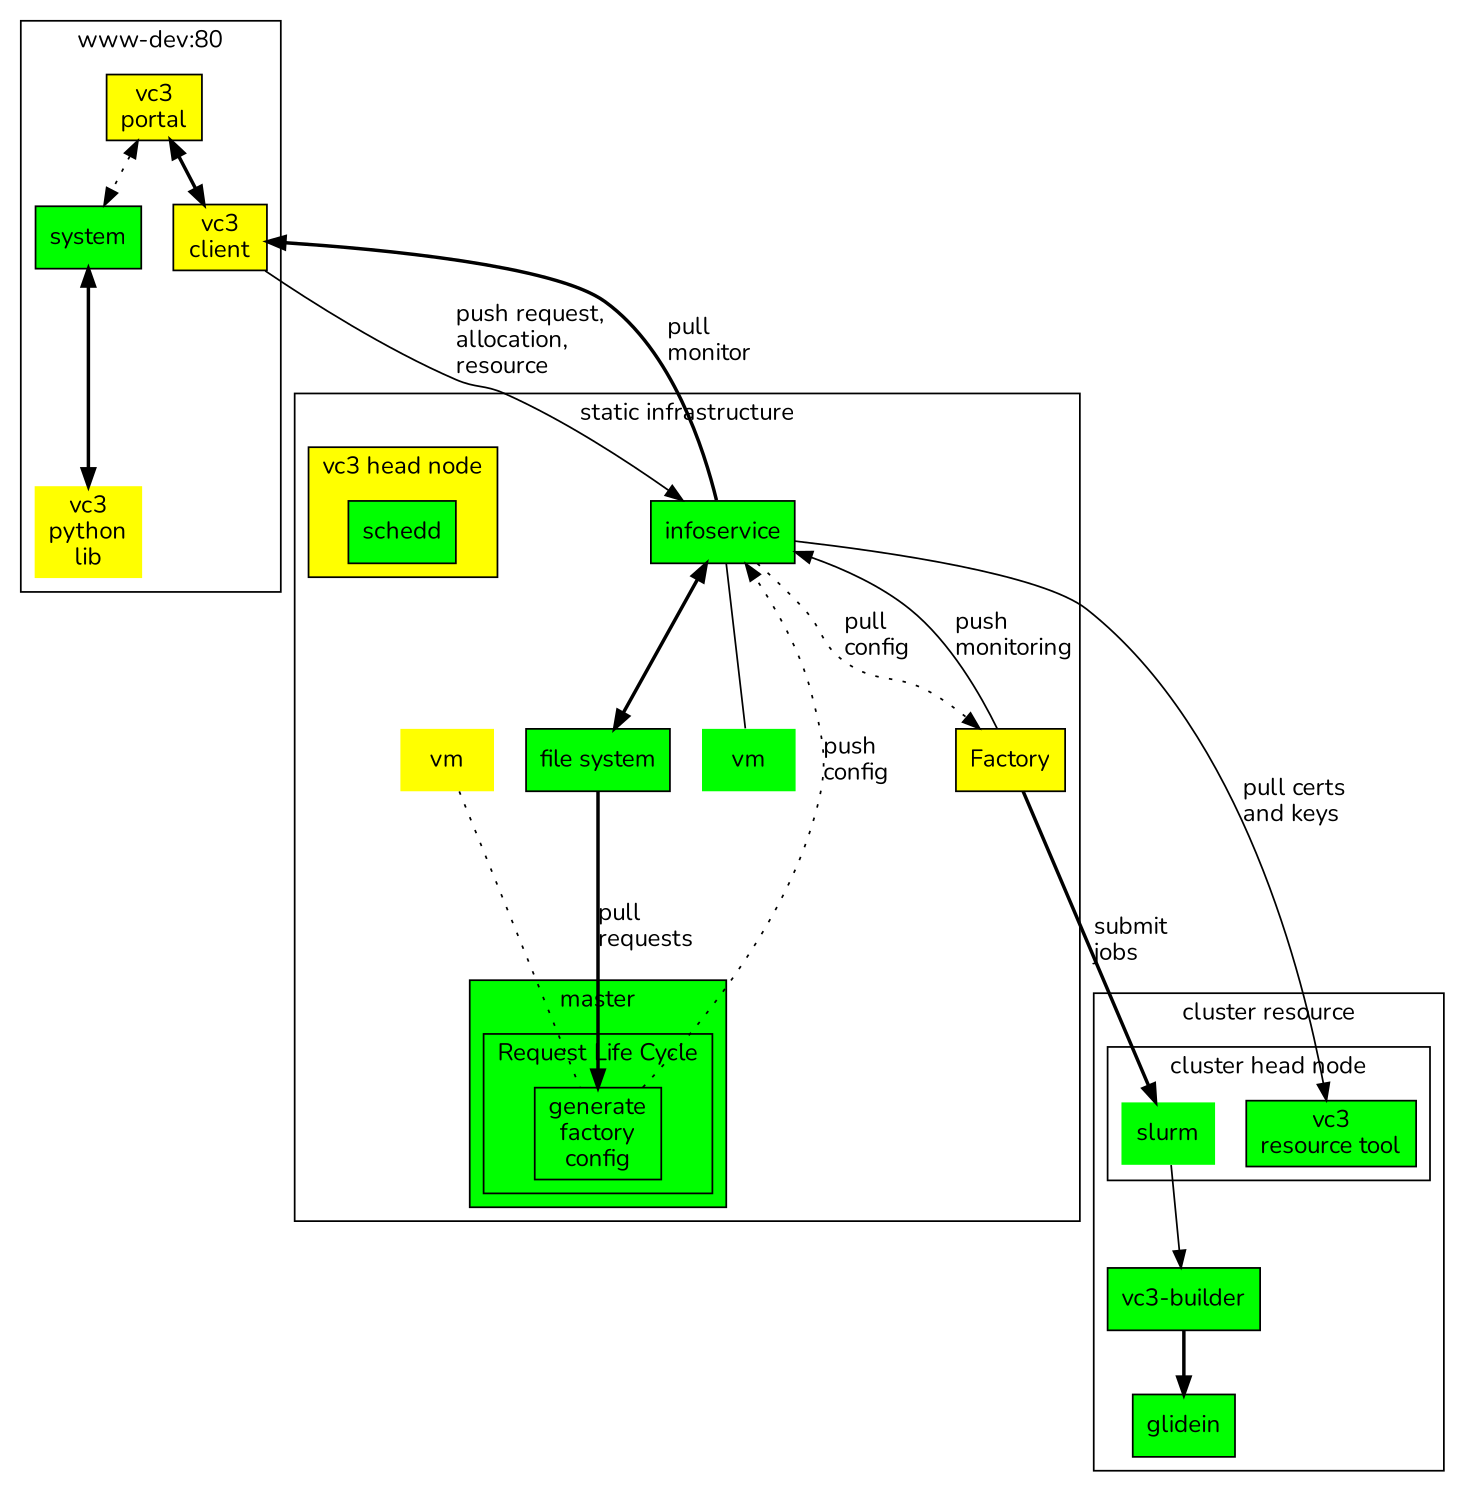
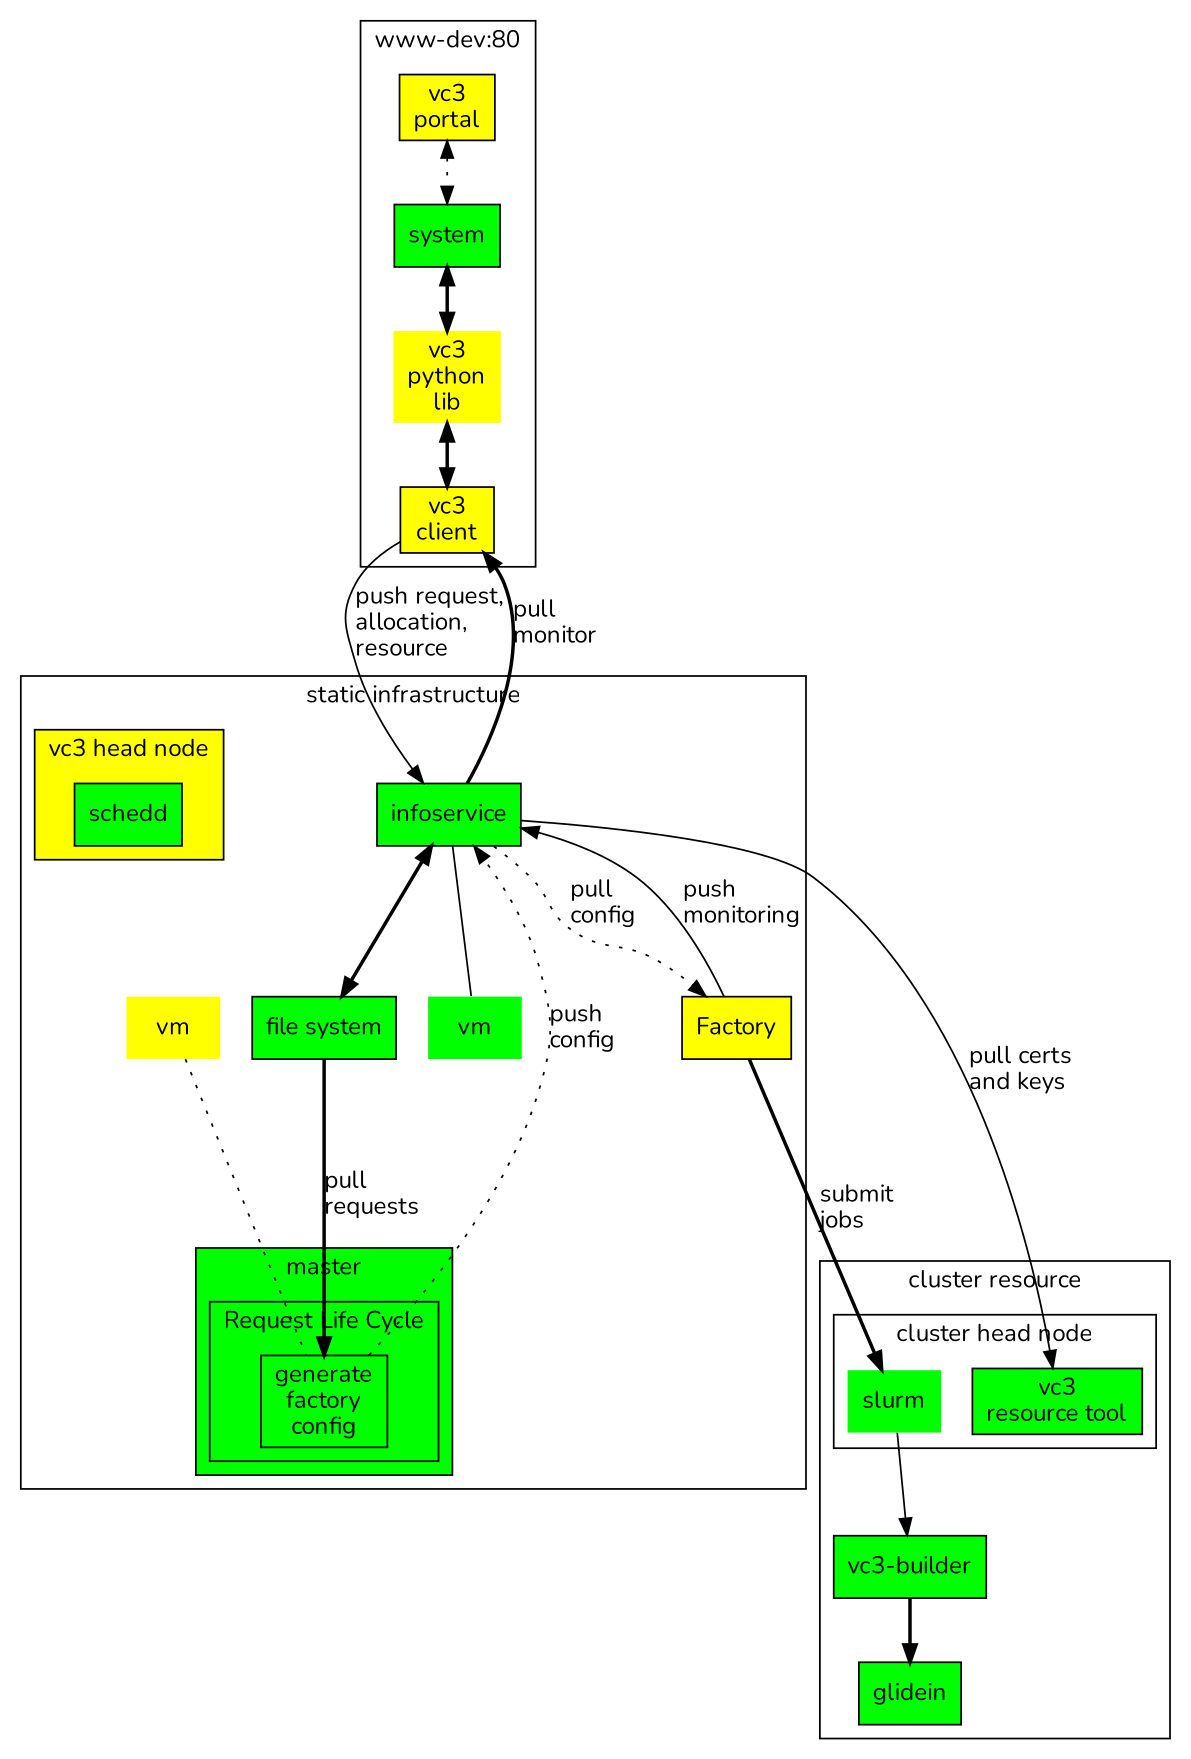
edge "vc3 portal" -- "vc3 client": now "vc3 python lib" -- "vc3 client"
